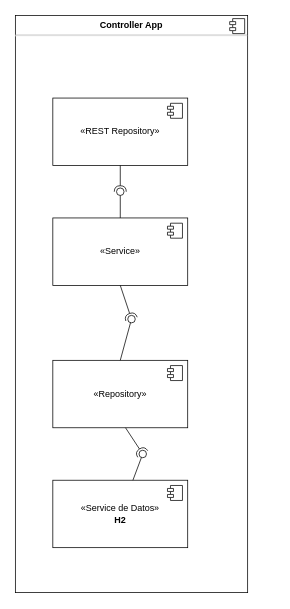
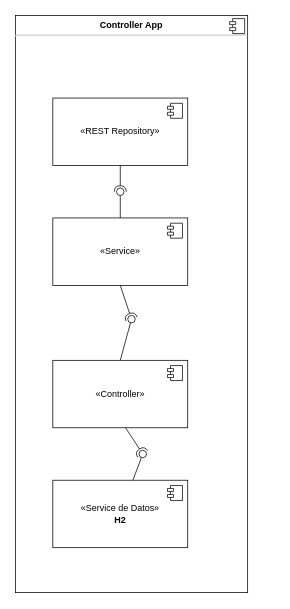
node "«Repository»": label "«Repository»" -> "«Controller»"
